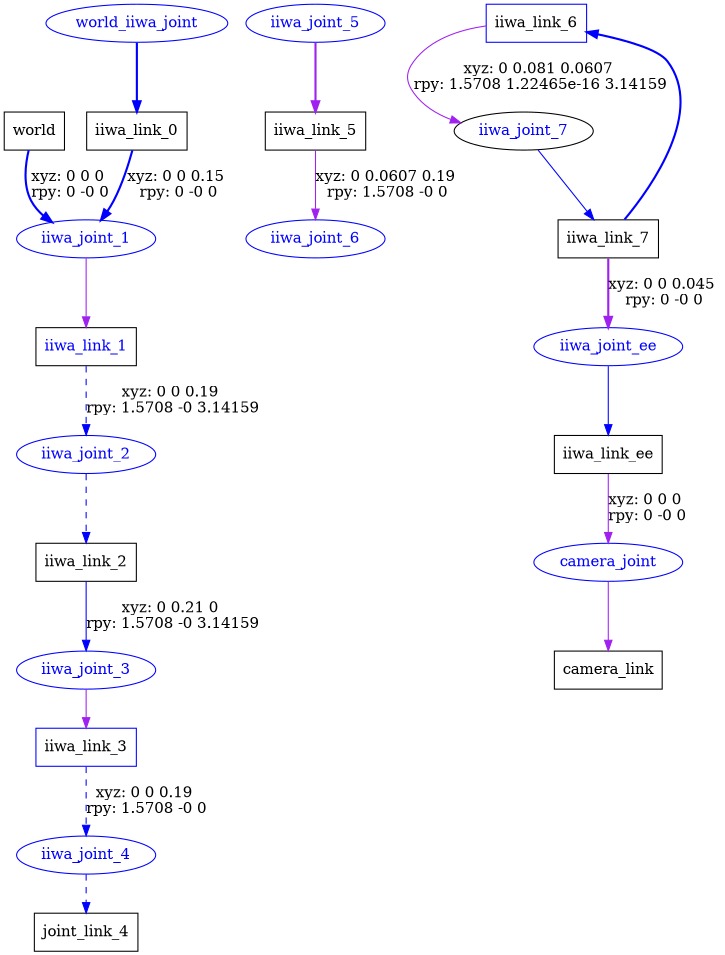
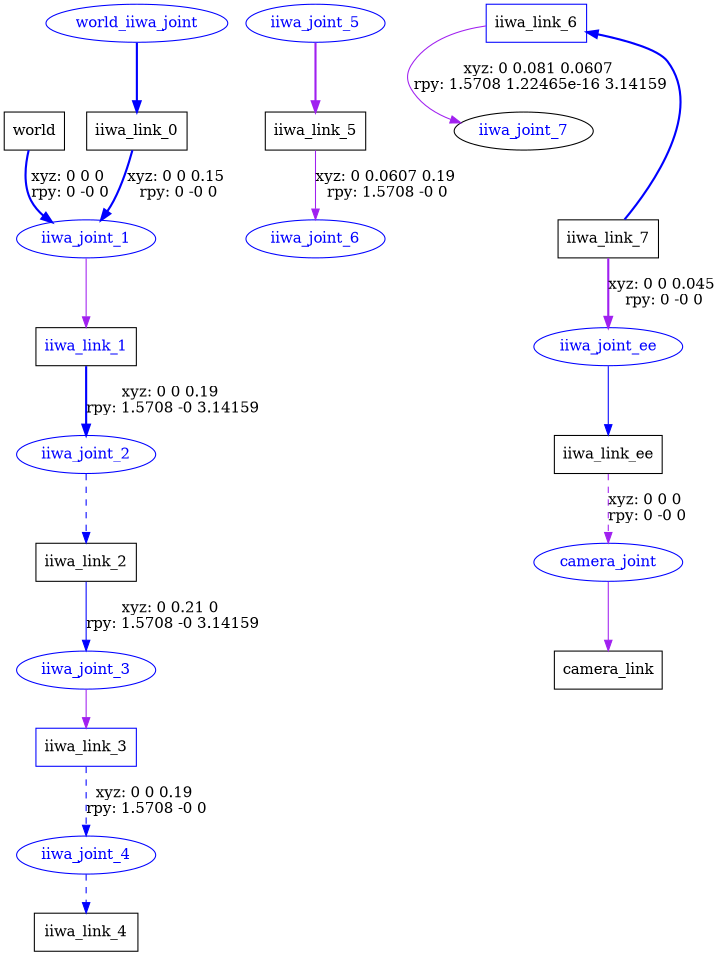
edge "iiwa_joint_7" -> "iiwa_link_7": removed
edge "iiwa_link_1" -> "iiwa_joint_2": style dashed -> bold
edge "iiwa_link_ee" -> "camera_joint": style solid -> dashed
node "joint_link_4": label "joint_link_4" -> "iiwa_link_4"
